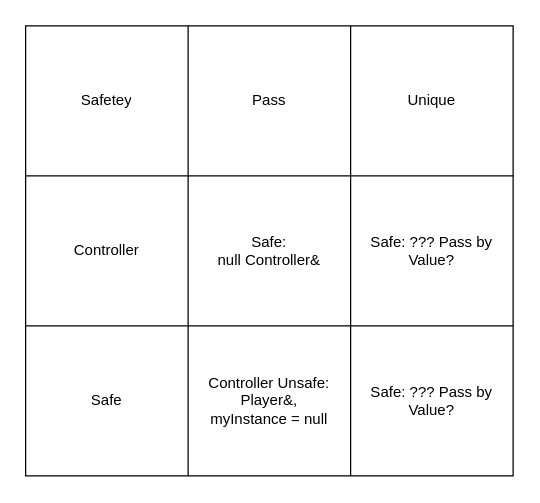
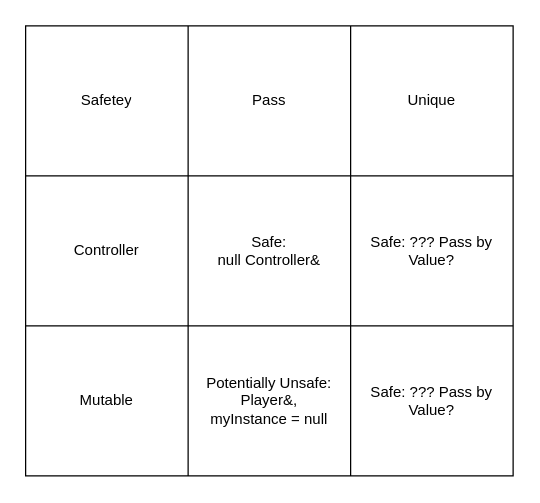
node "Safe": label "Safe" -> "Mutable"
node "Controller Unsafe: Player&, myInstance = null": label "Controller Unsafe: Player&, myInstance = null" -> "Potentially Unsafe: Player&, myInstance = null"
